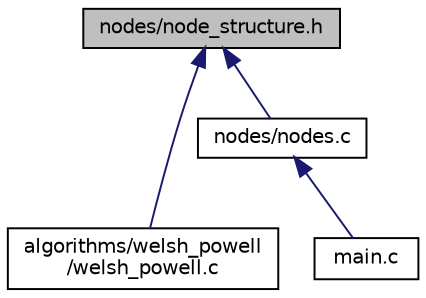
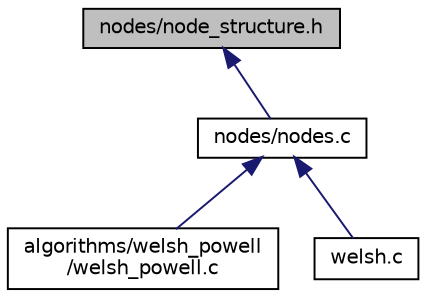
edge "algorithms/welsh_powell /welsh_powell.c" -> "nodes/node_structure.h": now "algorithms/welsh_powell /welsh_powell.c" -> "nodes/nodes.c"
node "main.c": label "main.c" -> "welsh.c"
